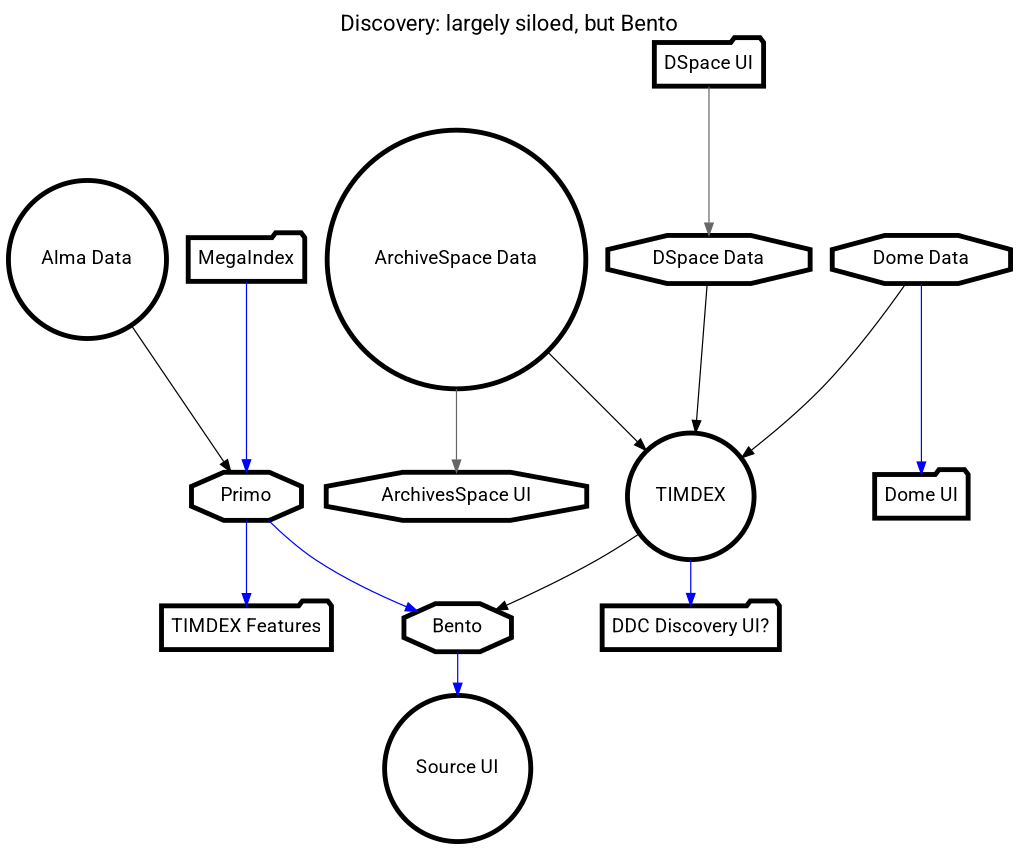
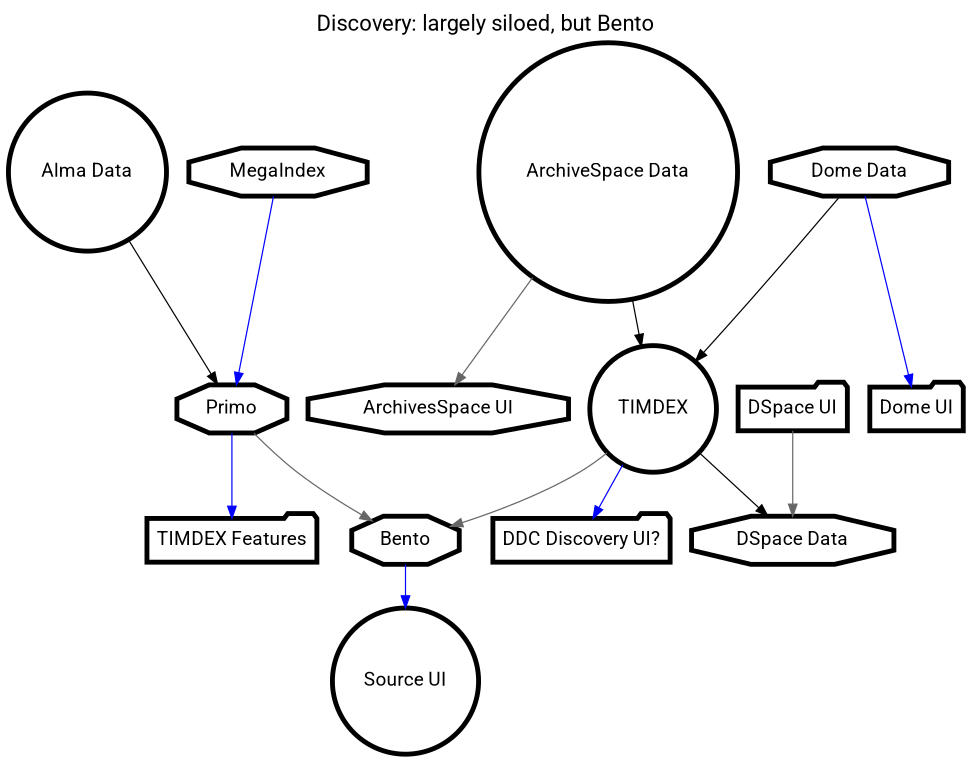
node "MegaIndex": shape folder -> octagon
edge "DSpace Data" -> "TIMDEX": reversed
edge "Primo" -> "Bento": color blue -> gray40
edge "TIMDEX" -> "Bento": color black -> gray40
